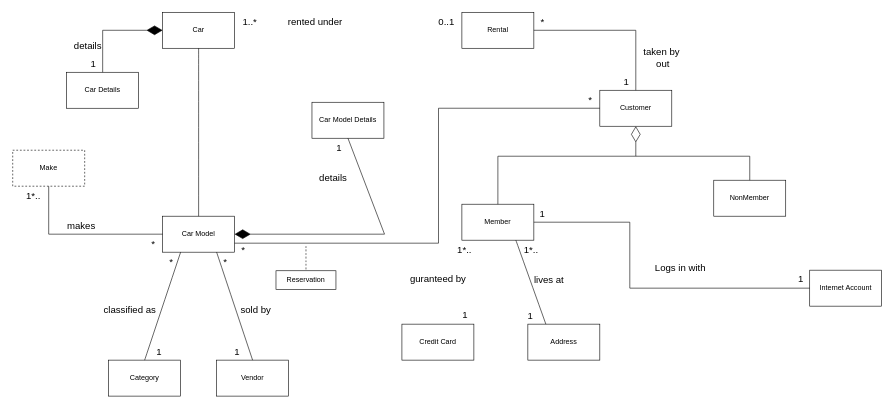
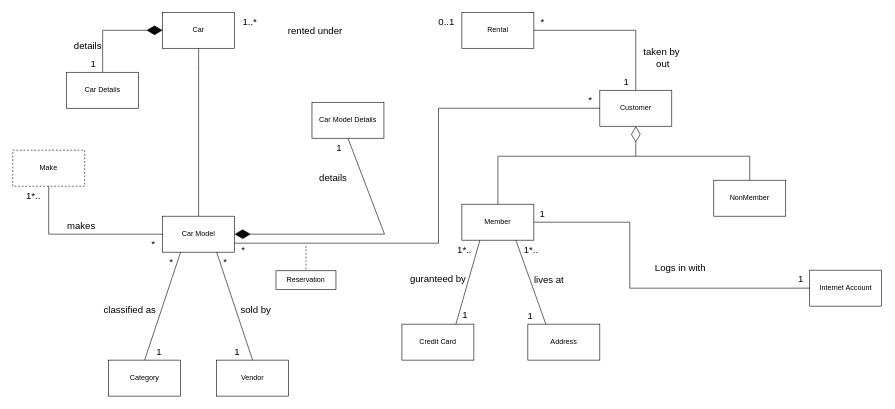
node "rented under": moved (315, 21) -> (315, 30)
edge "Member" -- "Credit Card": added
